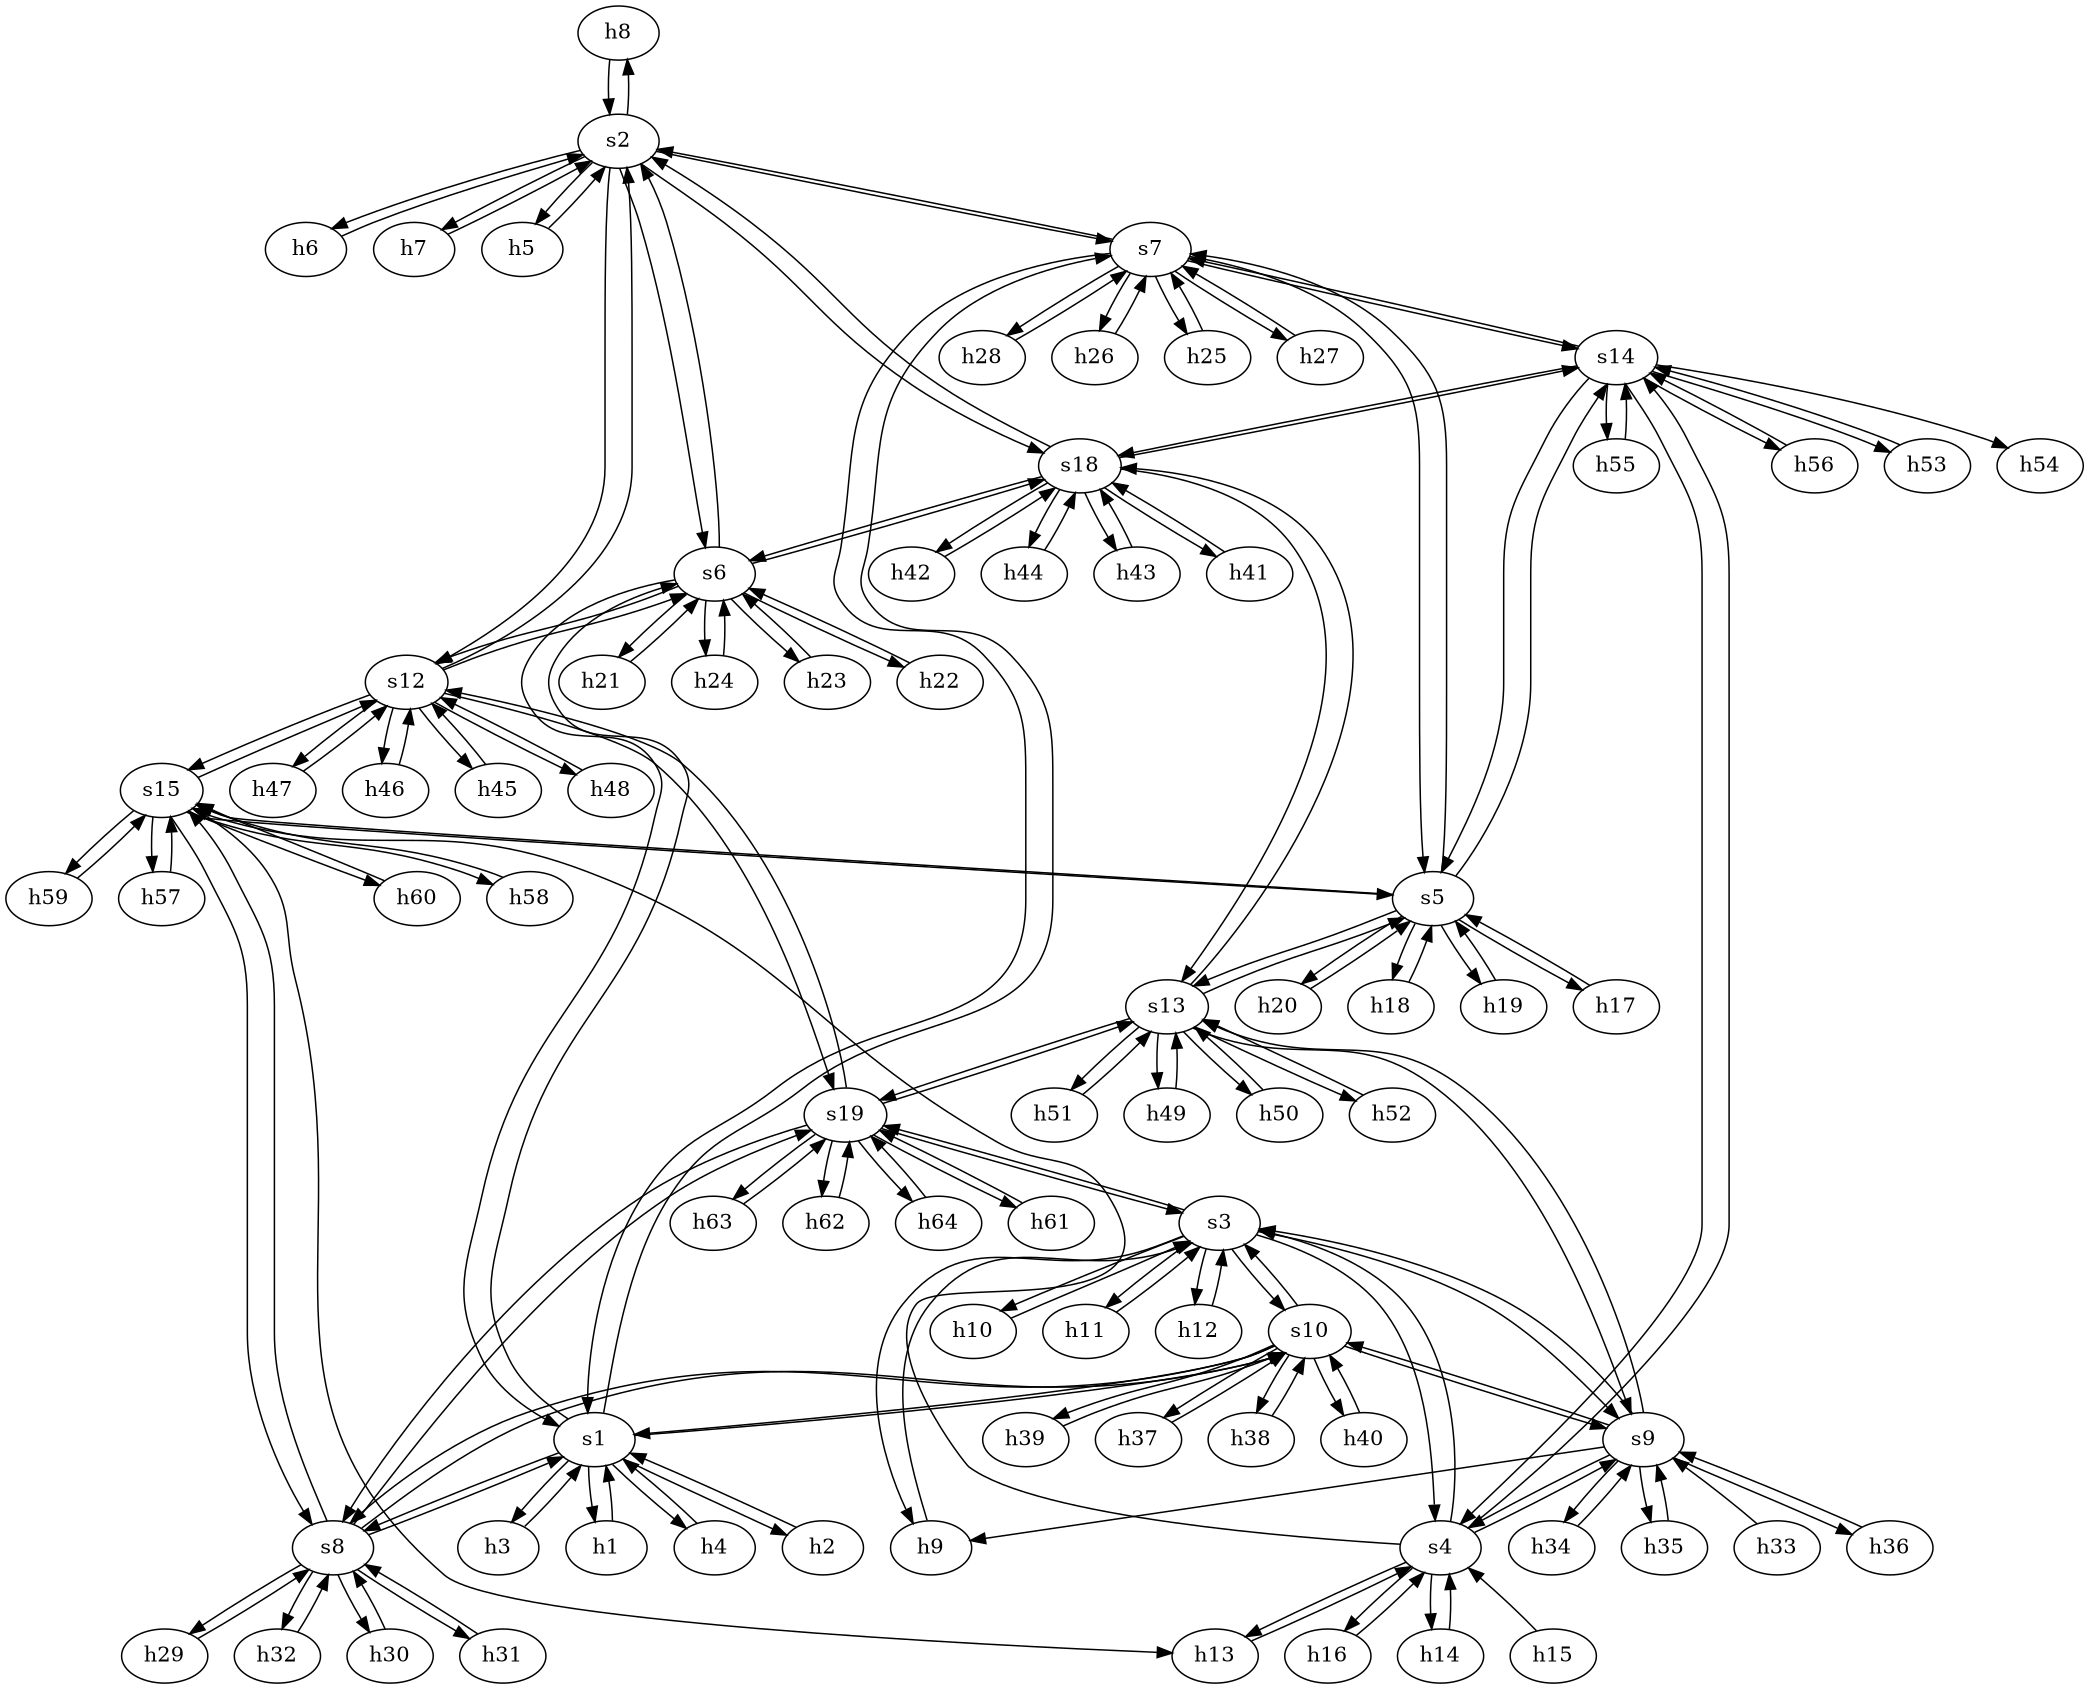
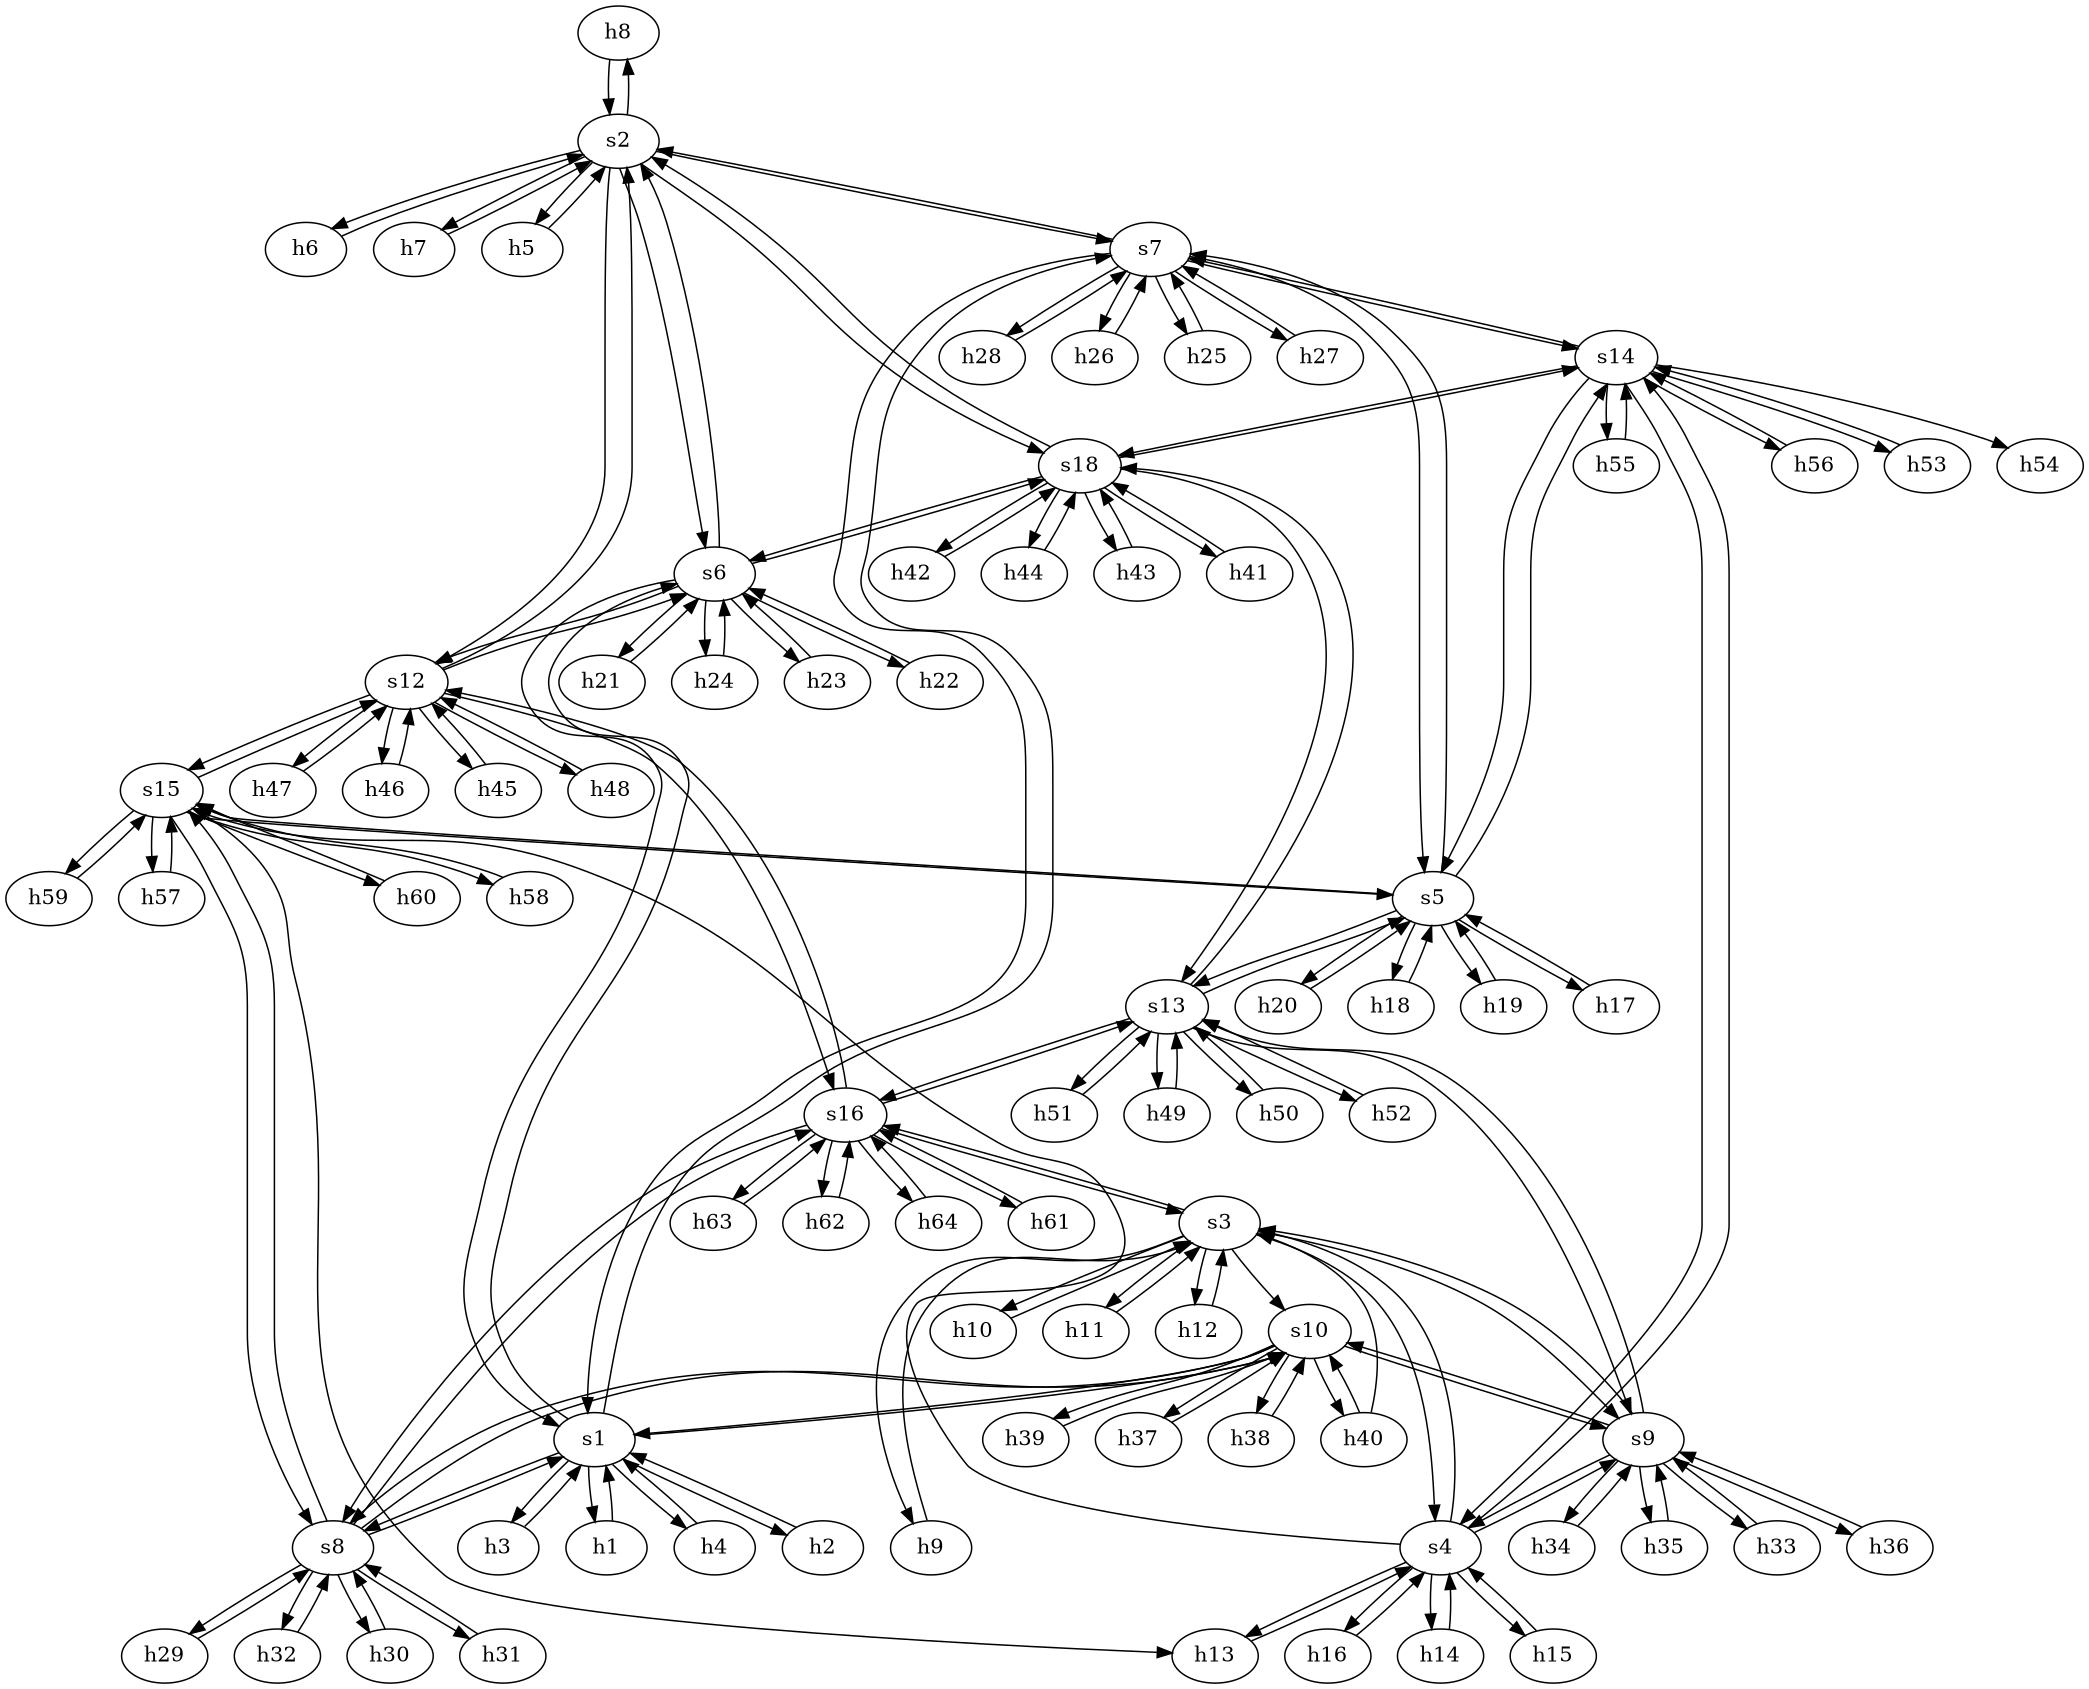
node "s19": label "s19" -> "s16"
edge "s10" -> "s3": now "h40" -> "s3"
edge "s9" -> "h9": now "s9" -> "h33"
edge "s4" -> "h15": added
